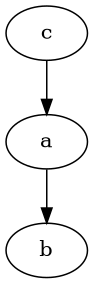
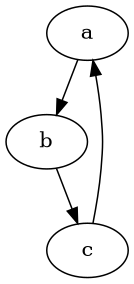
edge "b" -> "c": added
